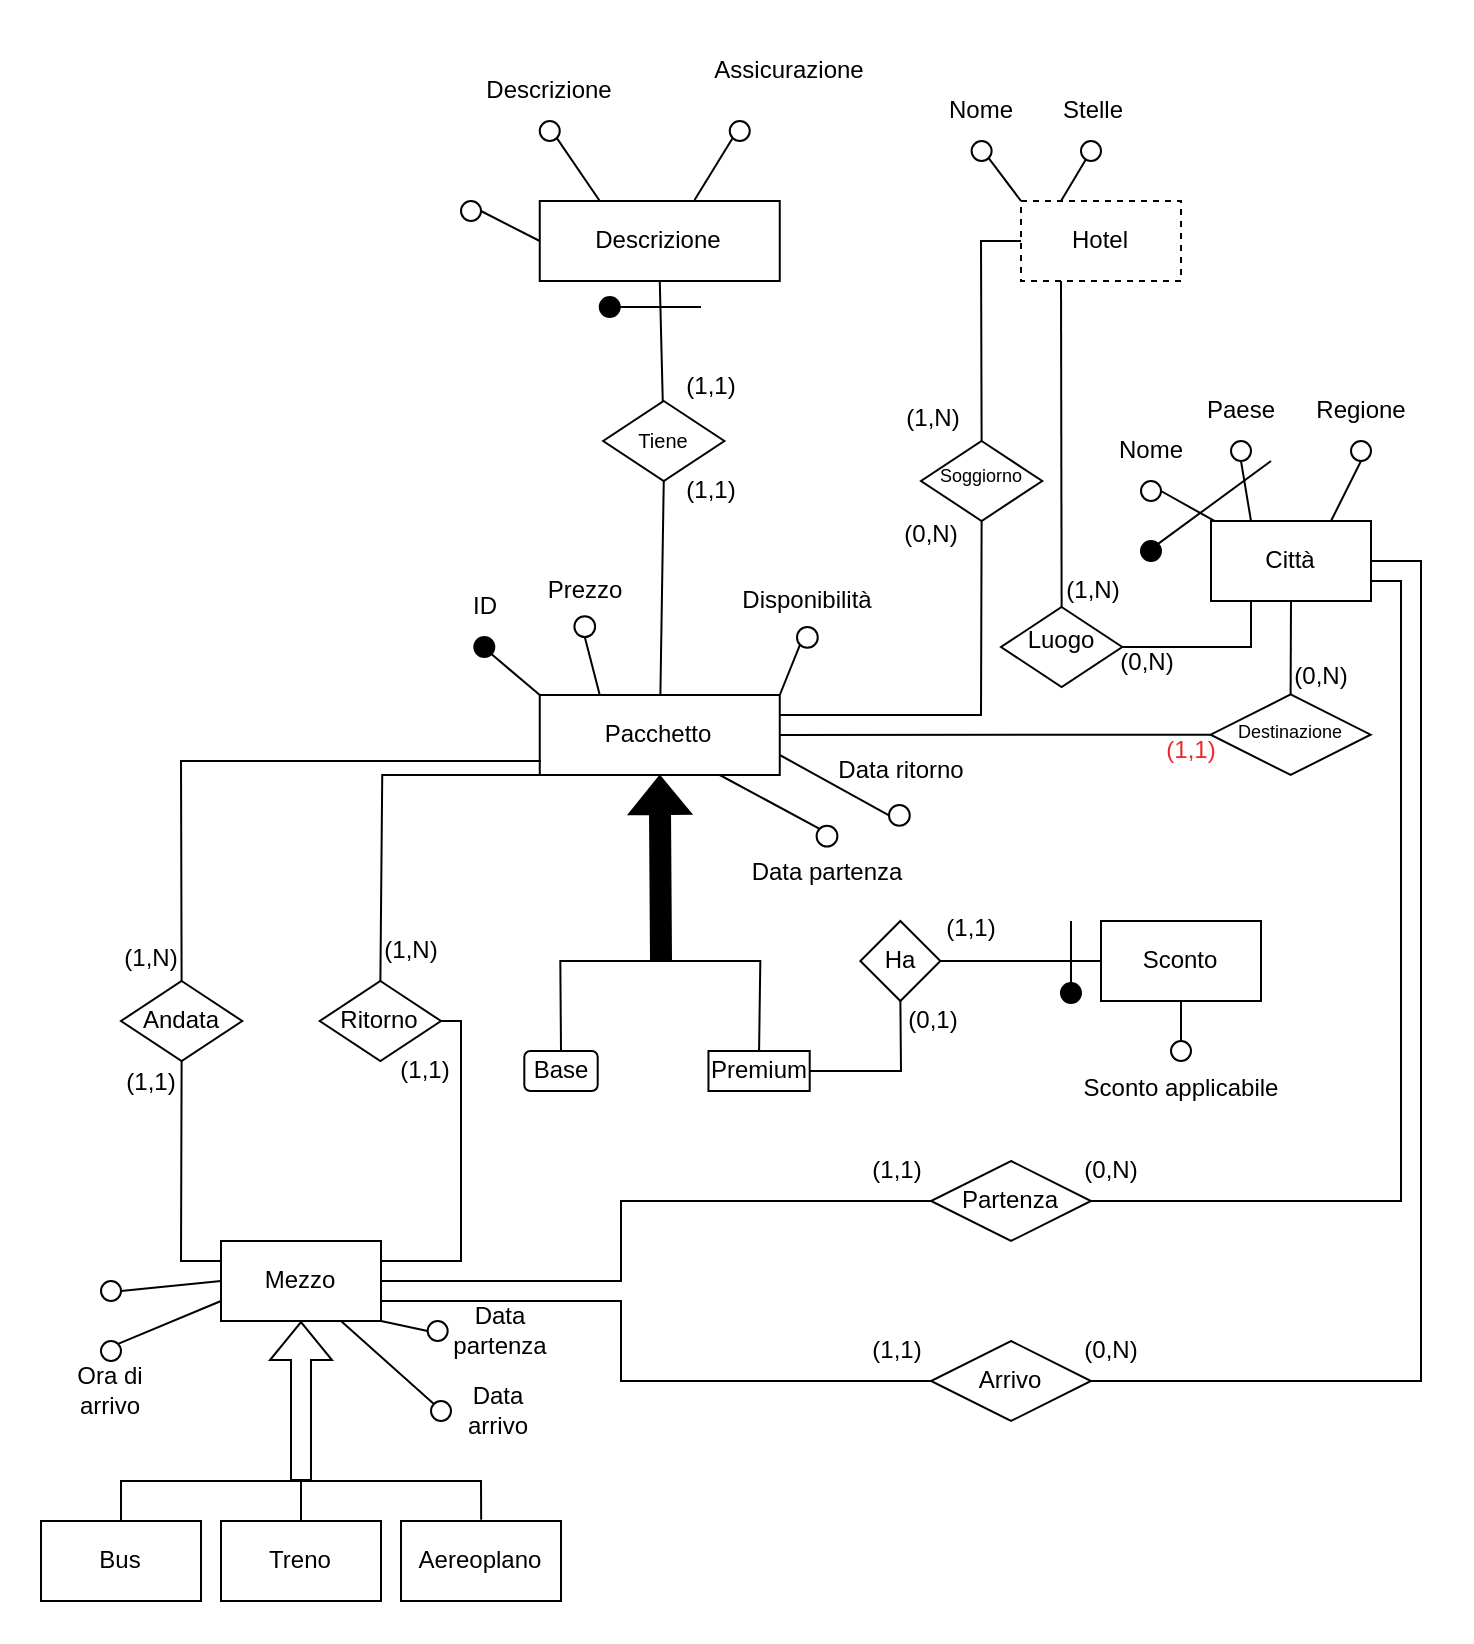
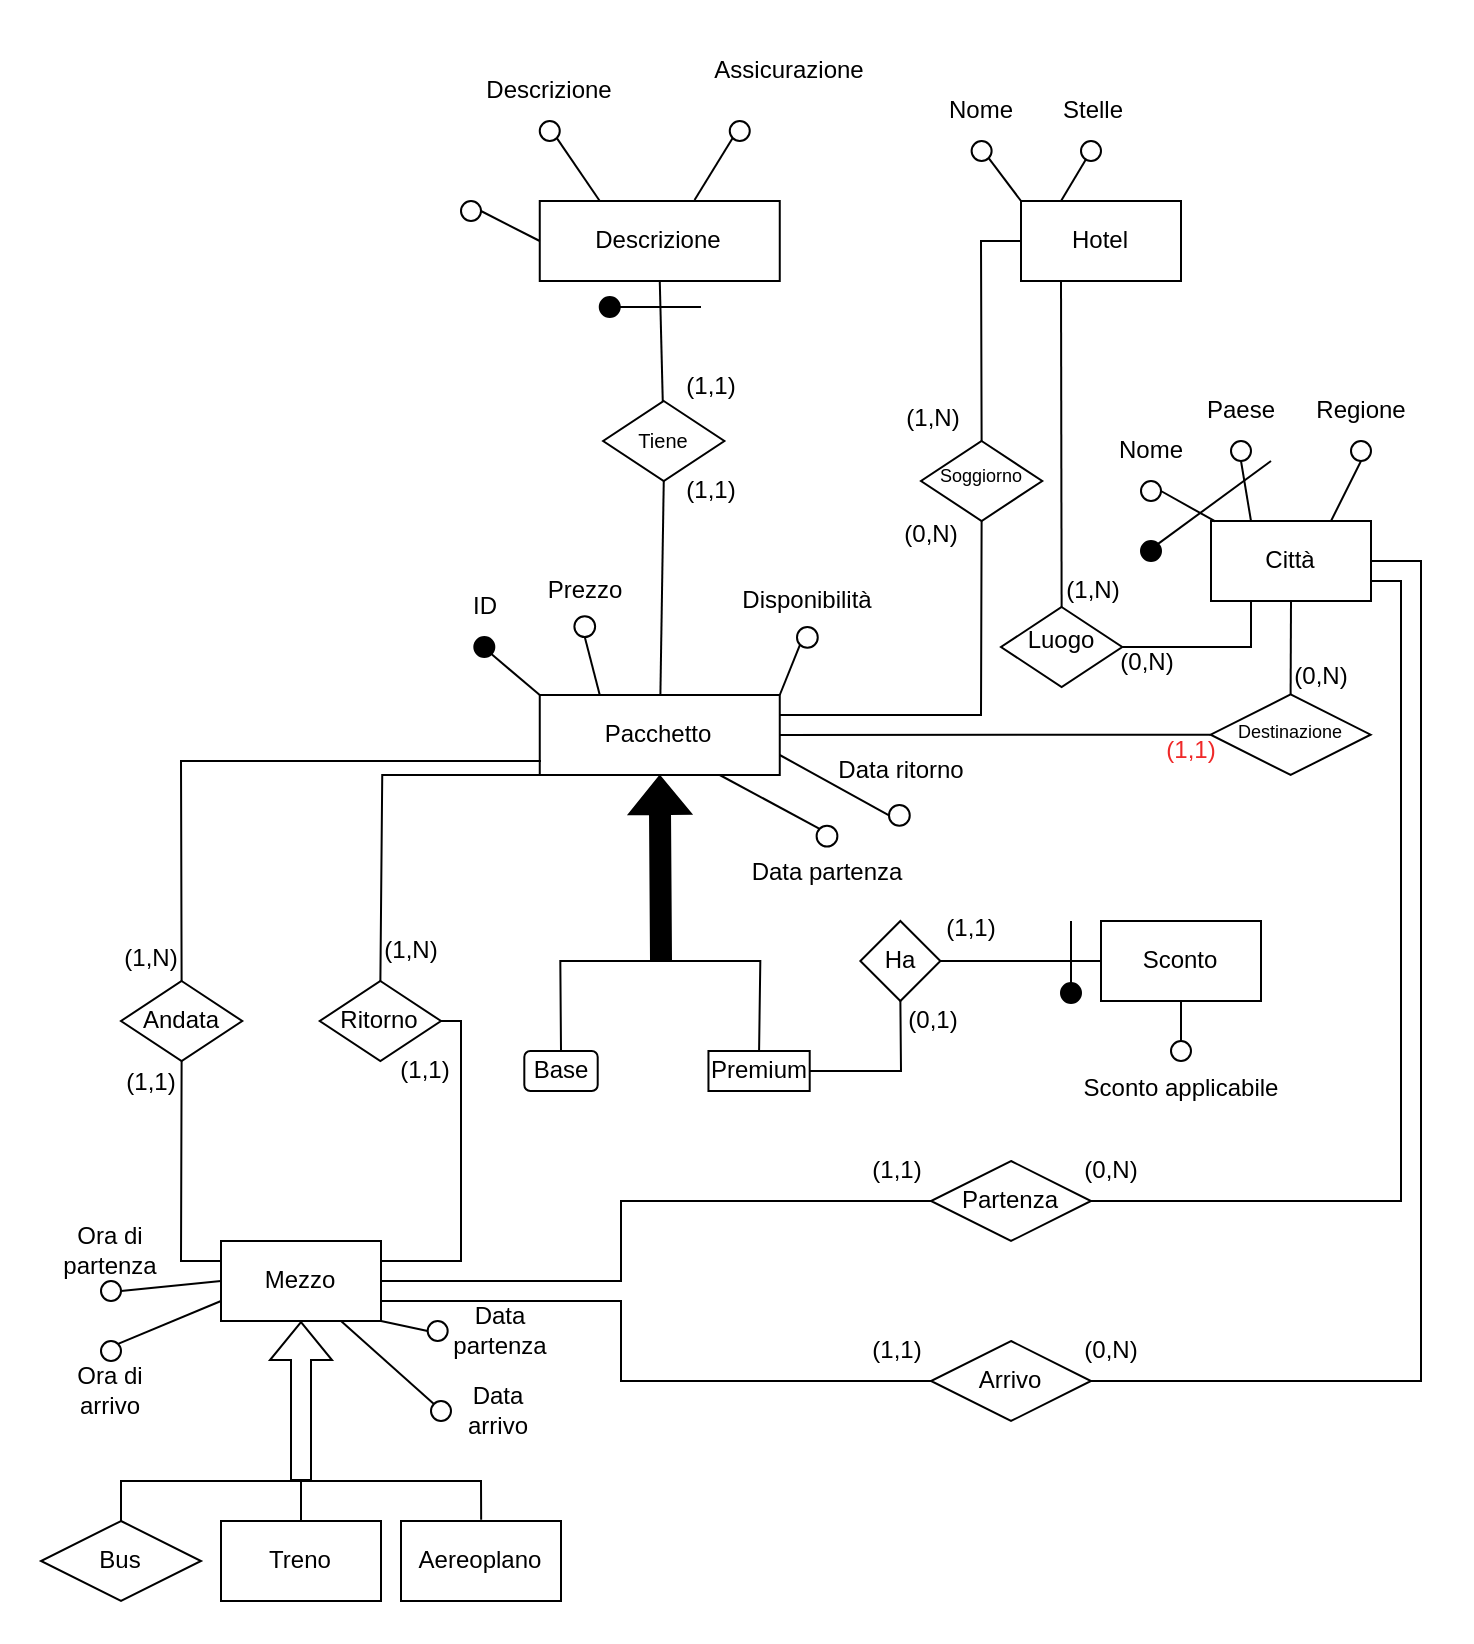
node "Hotel": style dashed -> solid
node "Ora di partenza": added
node "Bus": shape rectangle -> diamond
